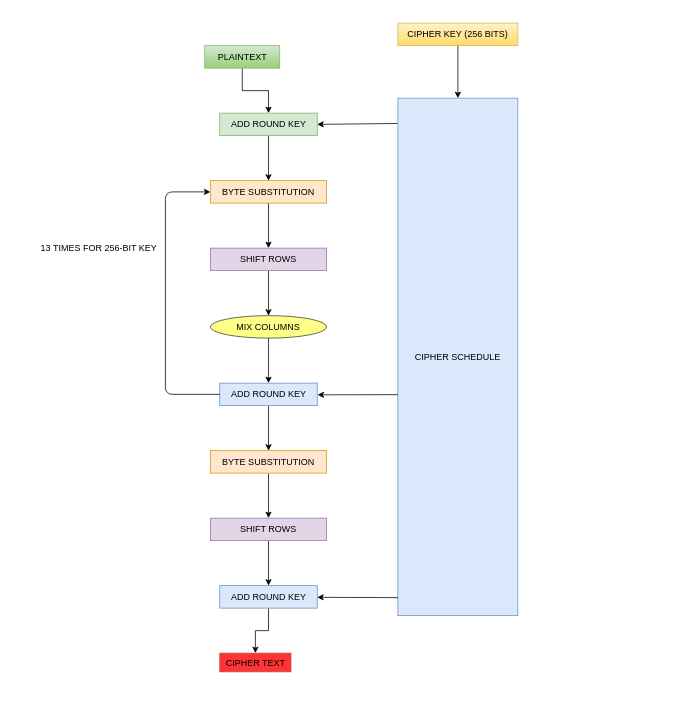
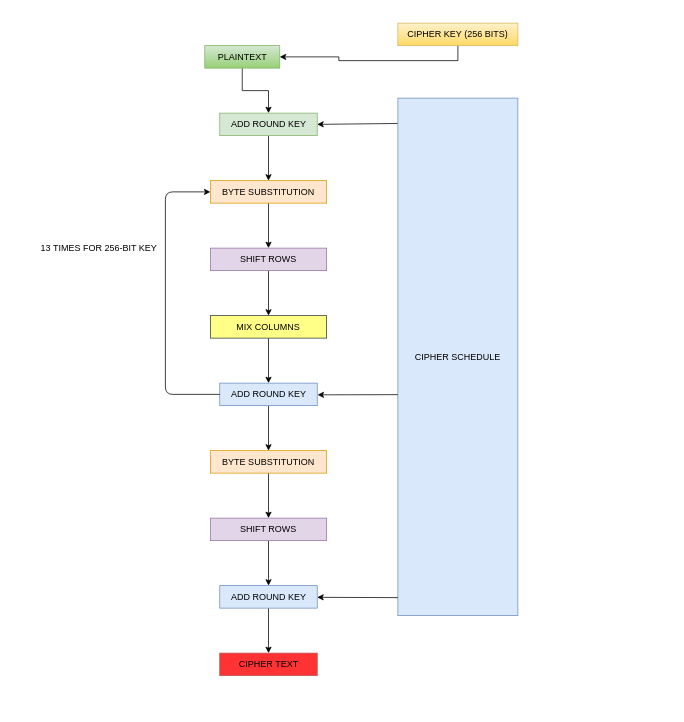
edge "CIPHER KEY (256 BITS)" -> "CIPHER SCHEDULE": now "CIPHER KEY (256 BITS)" -> "PLAINTEXT"
node "MIX COLUMNS": shape ellipse -> rectangle
node "CIPHER TEXT": size 71x19 -> 98x23
